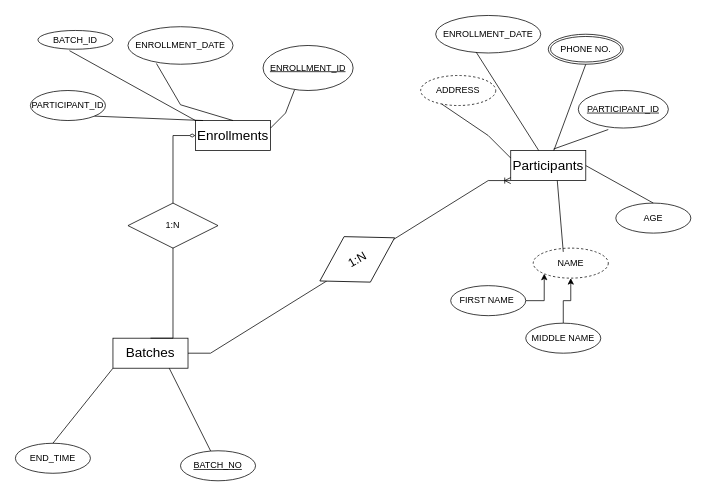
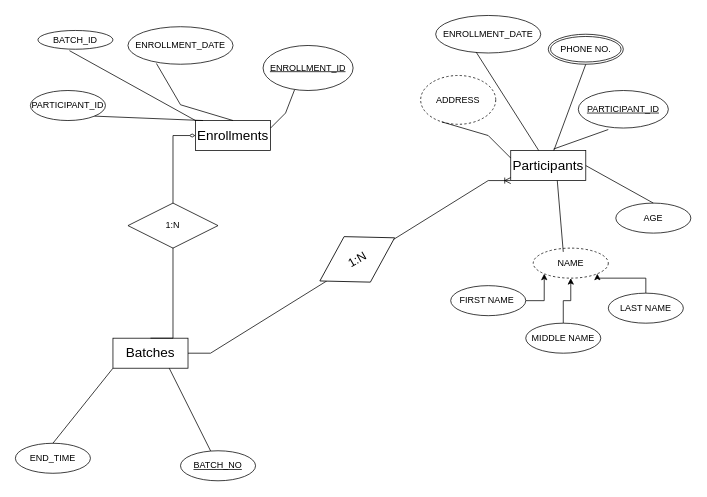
node "ADDRESS": size 75x30 -> 75x49
edge "LAST NAME" -> "NAME": added
node "LAST NAME": added
